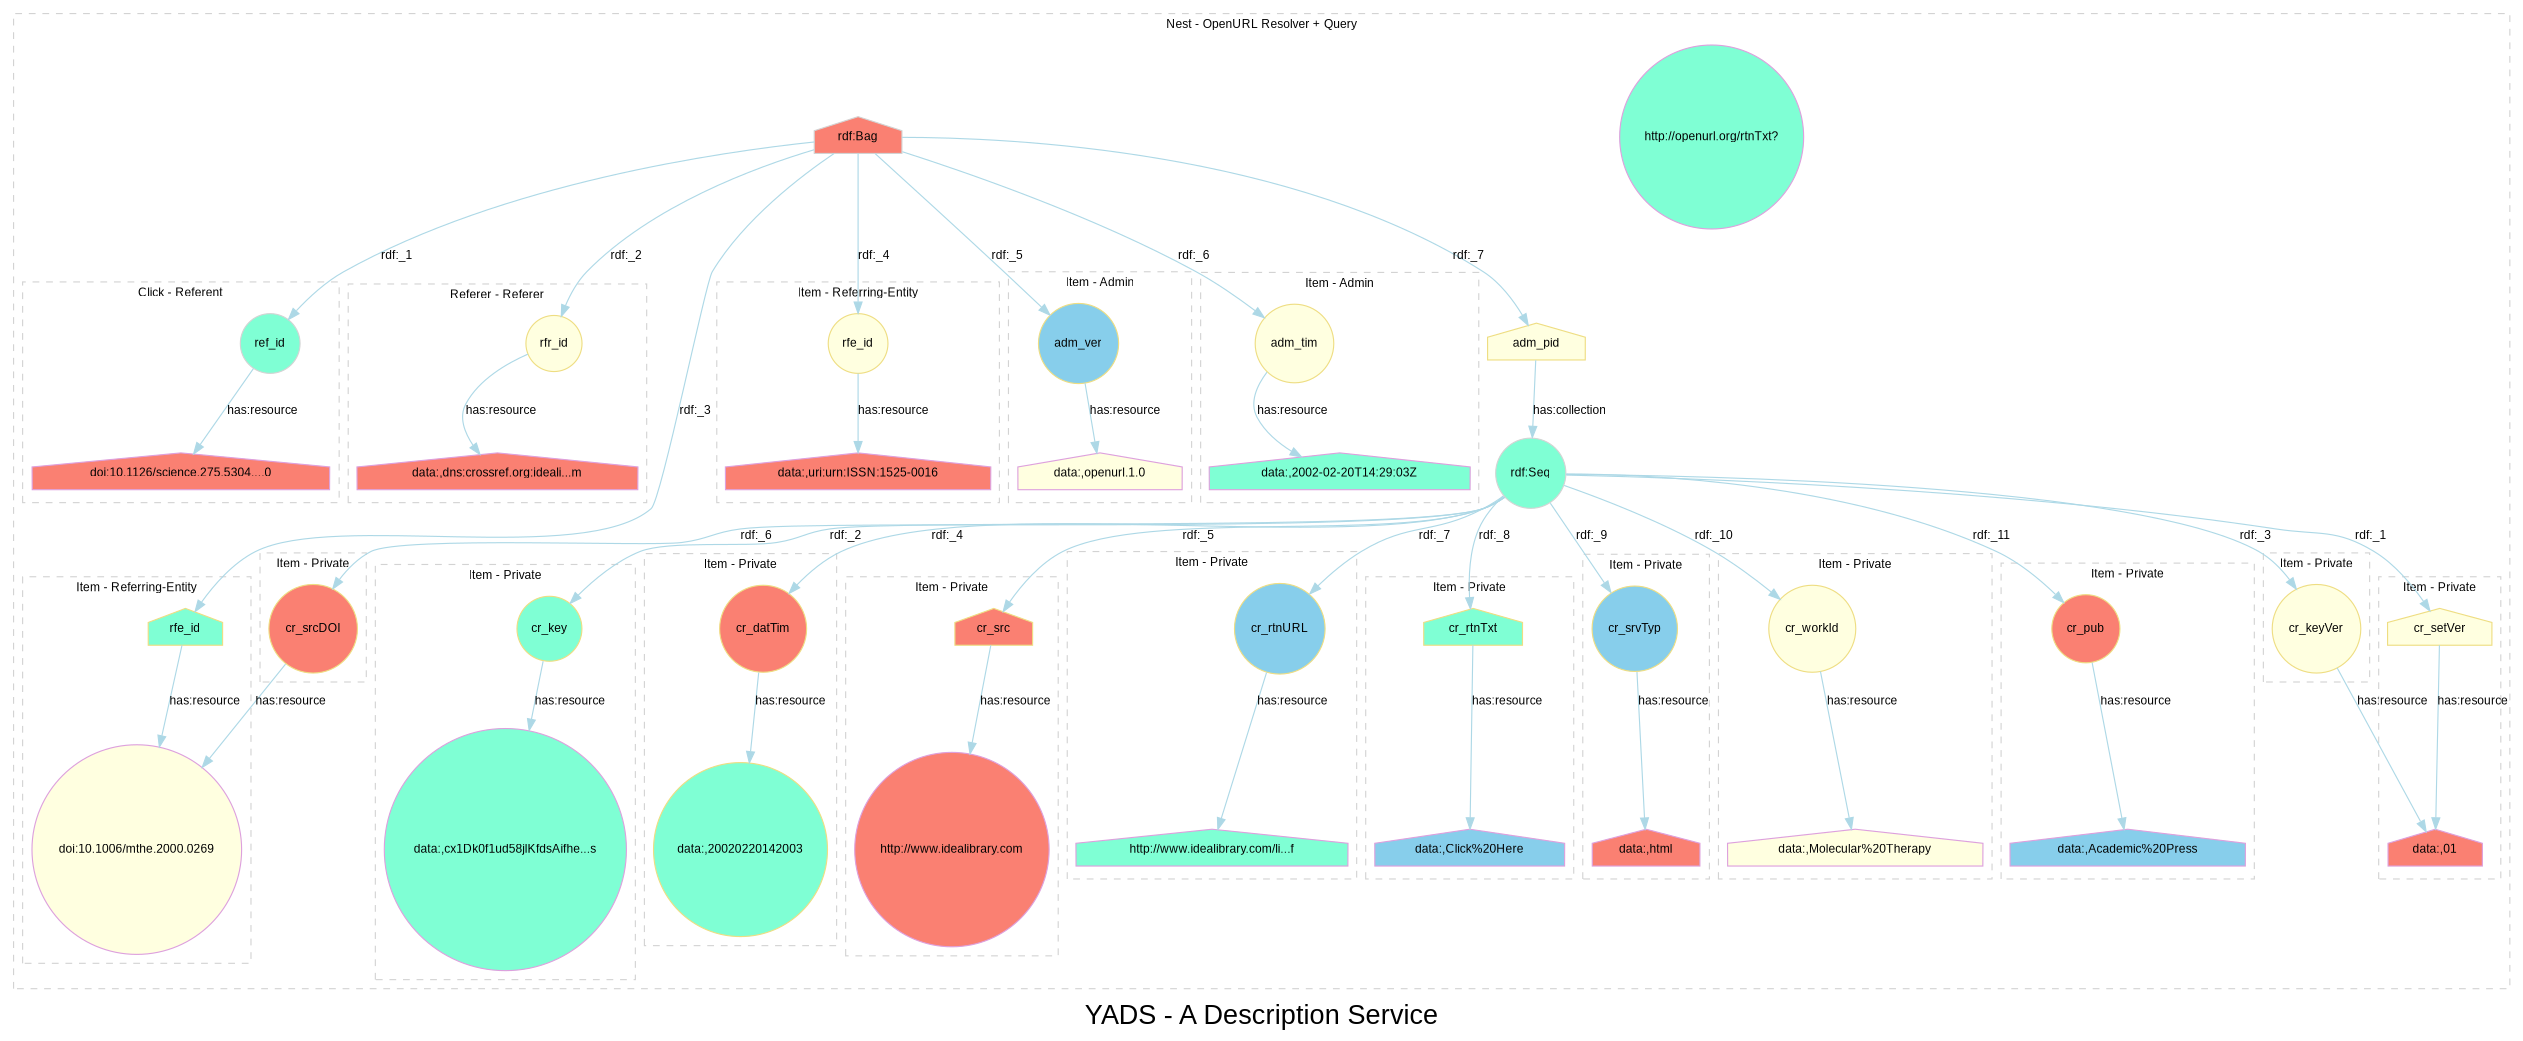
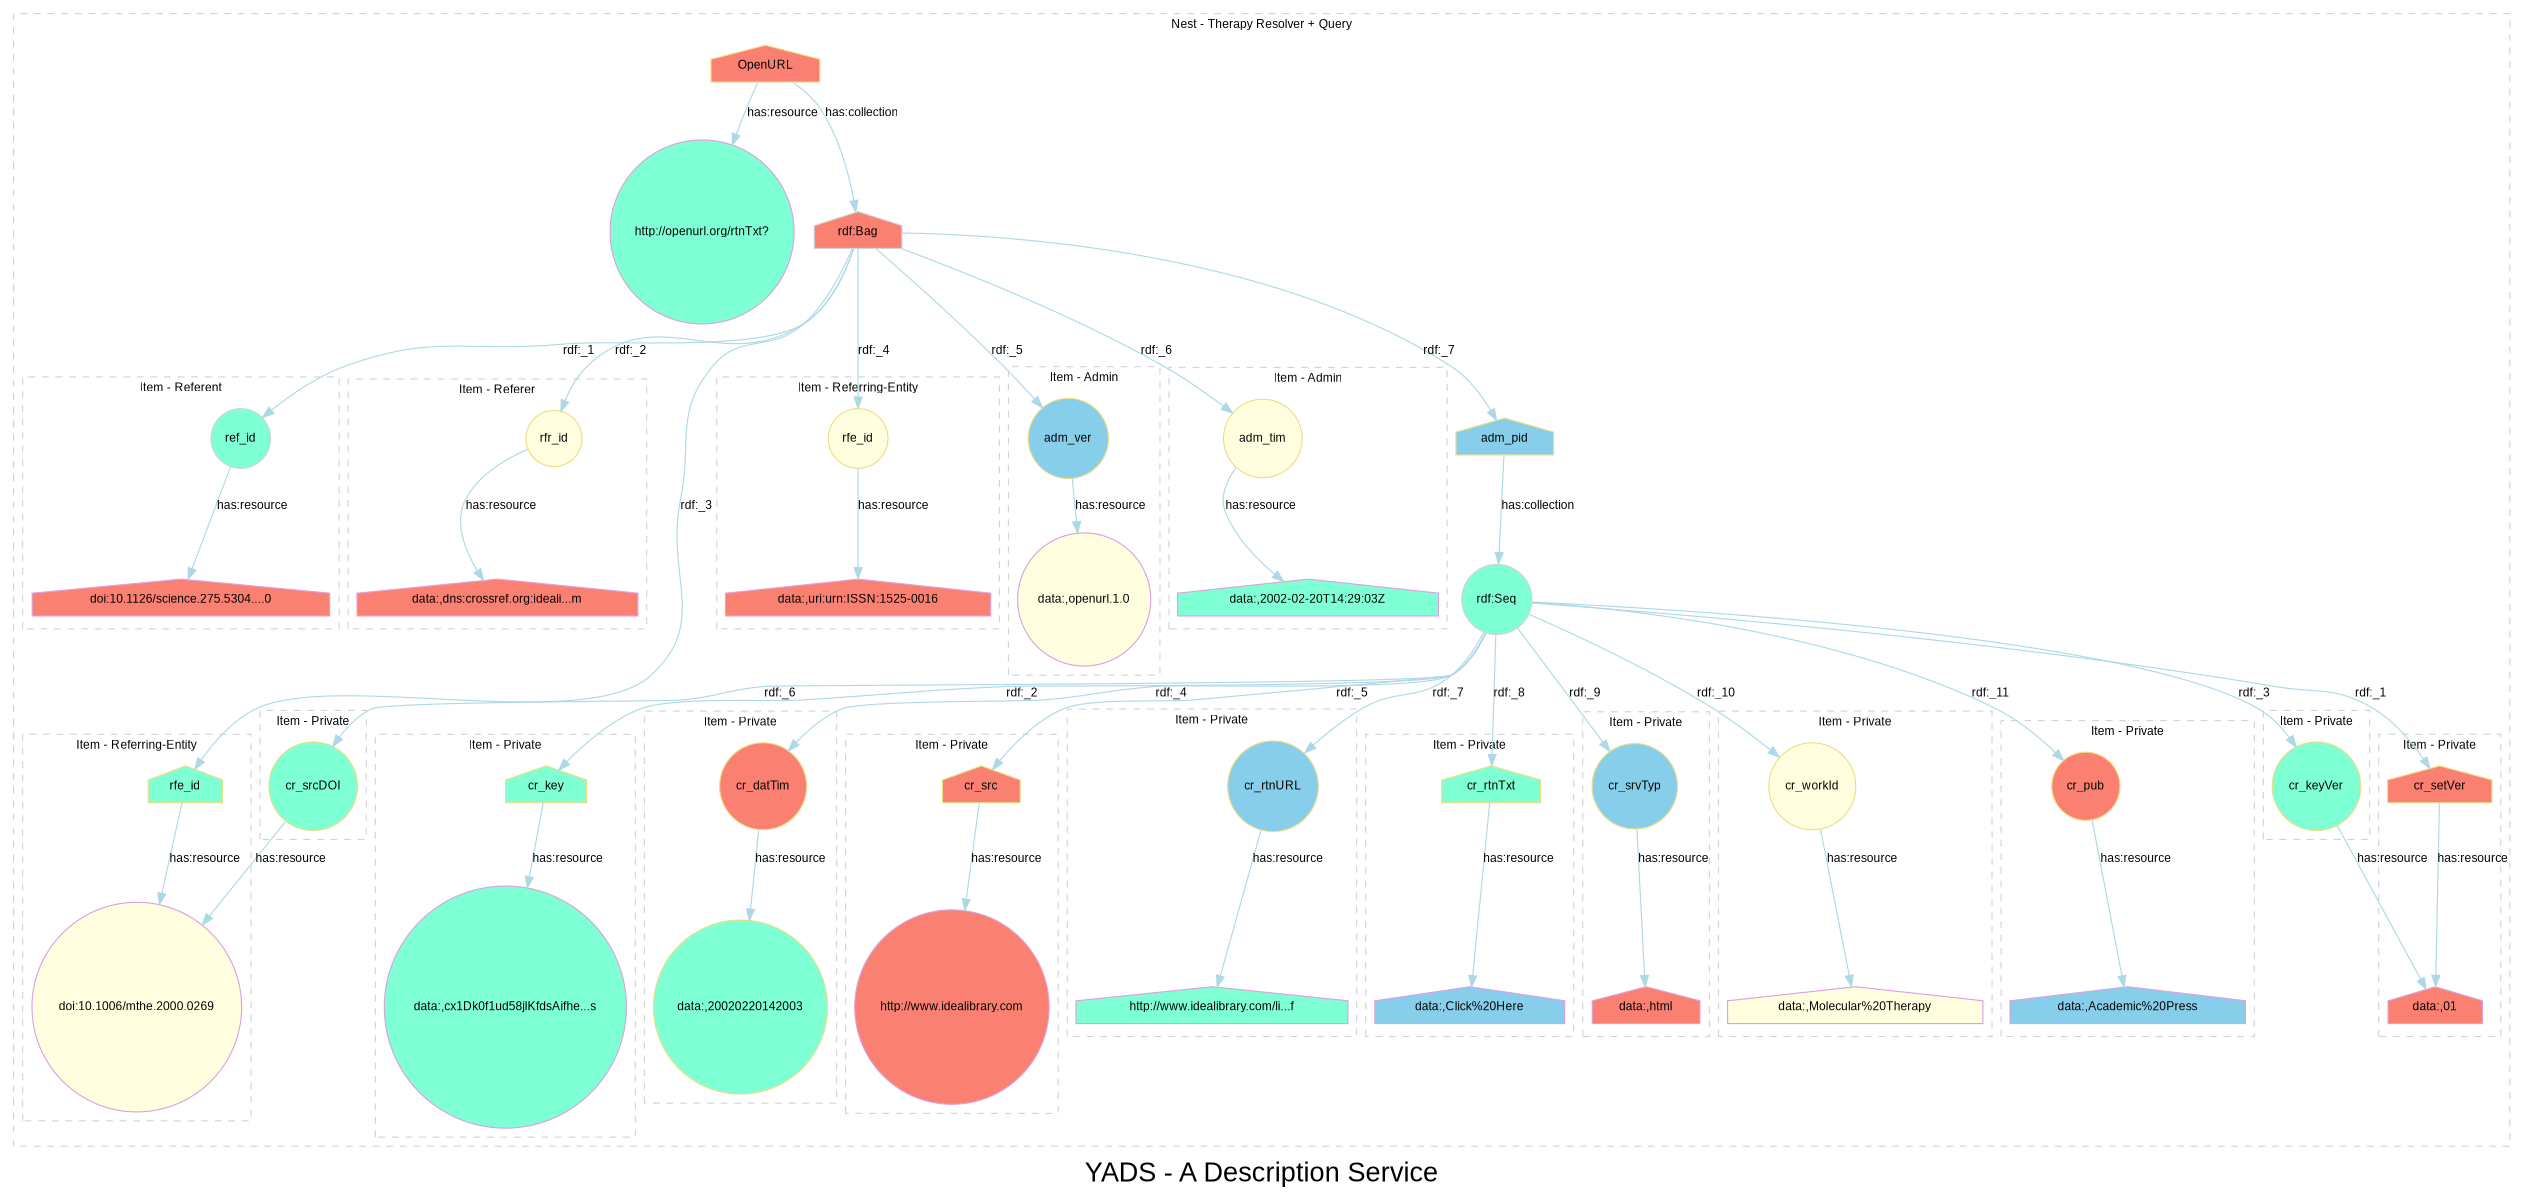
cluster "Nest - OpenURL Resolver + Query": label "Nest - OpenURL Resolver + Query" -> "Nest - Therapy Resolver + Query"
node "OpenURL": added
cluster "Click - Referent": label "Click - Referent" -> "Item - Referent"
cluster "Referer - Referer": label "Referer - Referer" -> "Item - Referer"
node "adm_pid": fillcolor lightyellow -> skyblue
node "data:,openurl.1.0": shape house -> circle
node "cr_srcDOI": fillcolor salmon -> aquamarine
node "cr_key": shape circle -> house
node "cr_keyVer": fillcolor lightyellow -> aquamarine
node "cr_setVer": fillcolor lightyellow -> salmon
